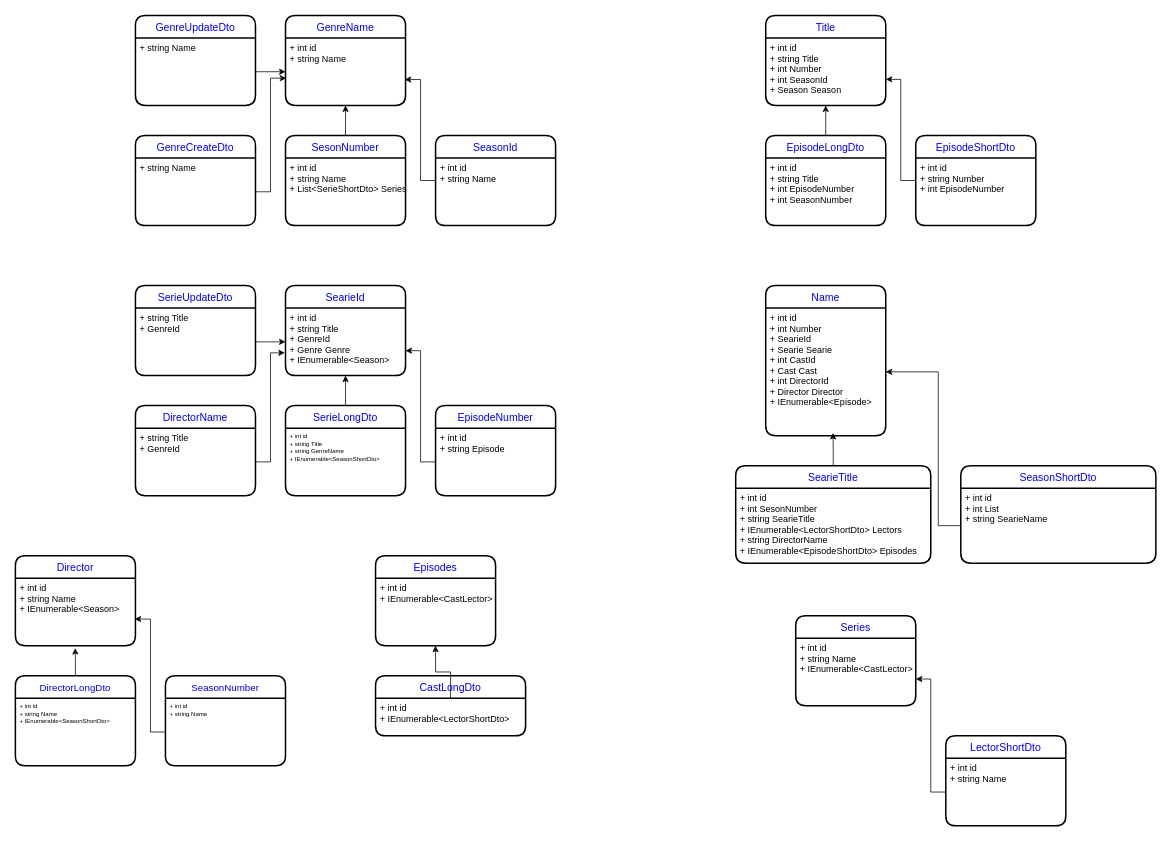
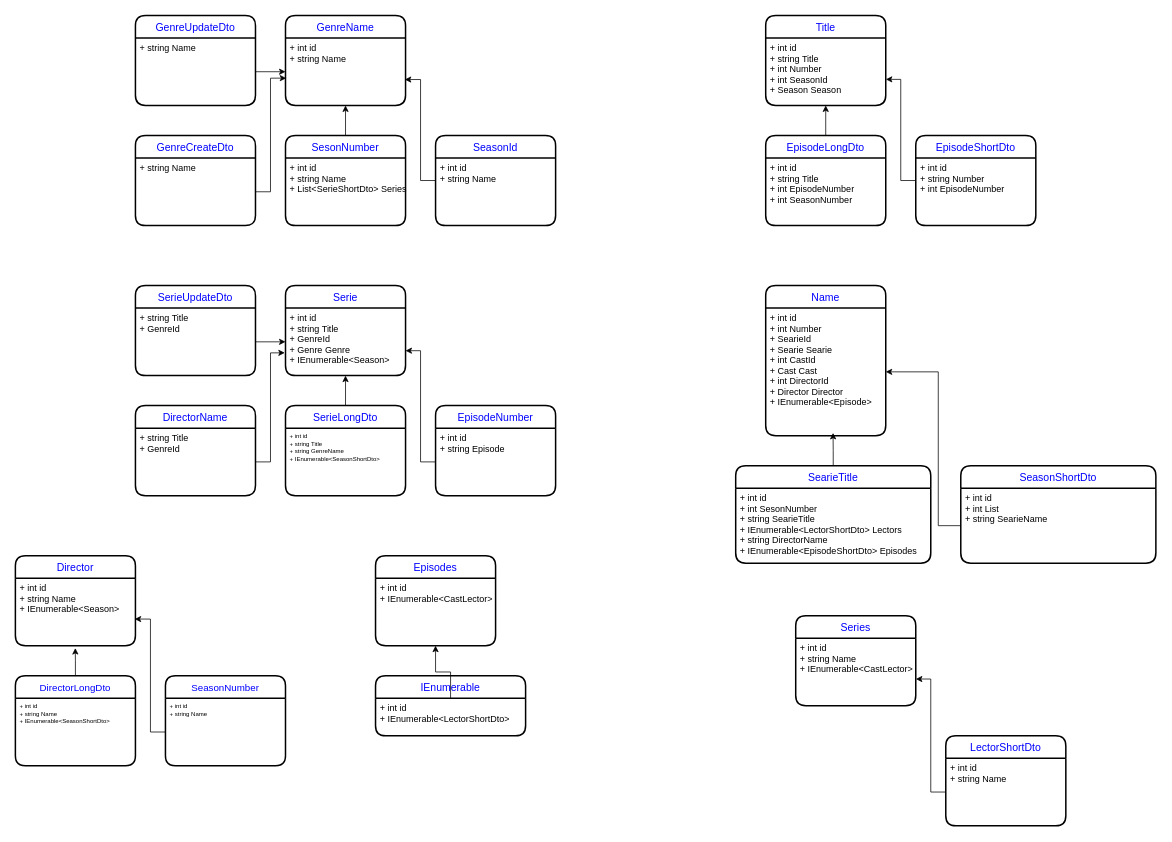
node "SearieId": label "SearieId" -> "Serie"
node "CastLongDto": label "CastLongDto" -> "IEnumerable"
